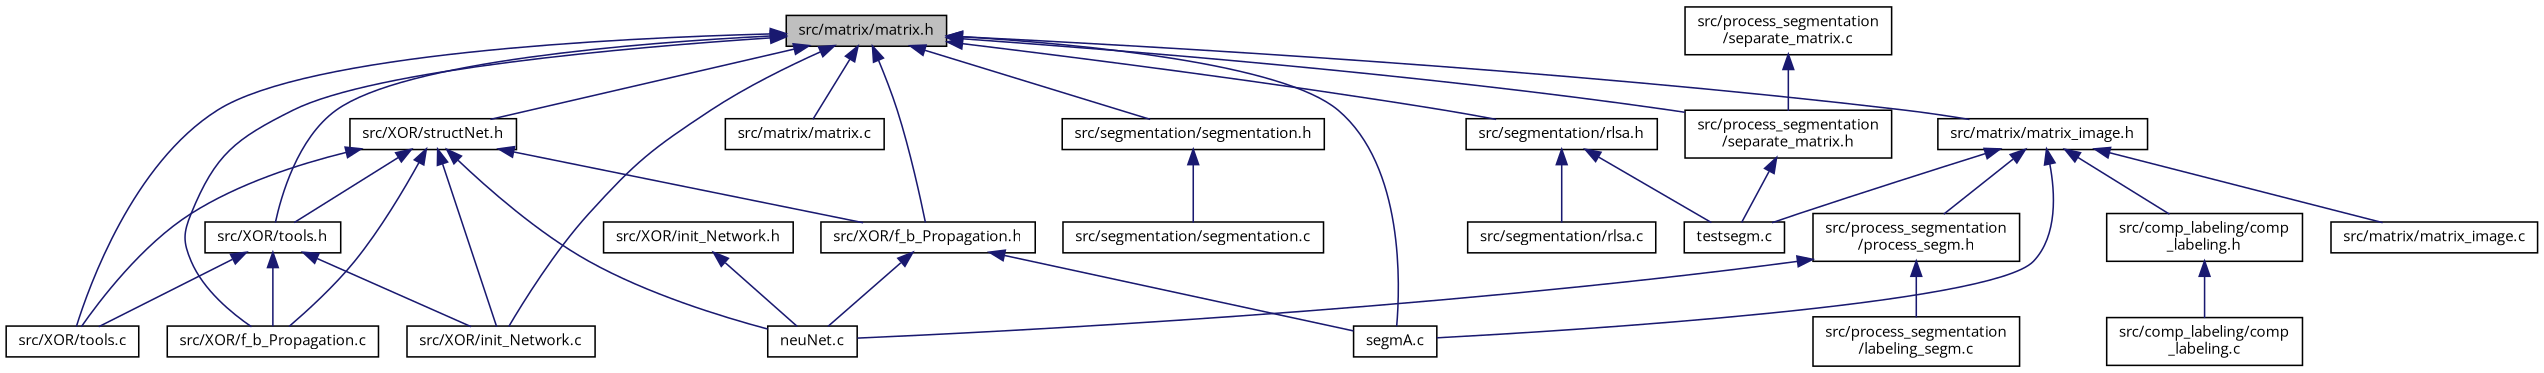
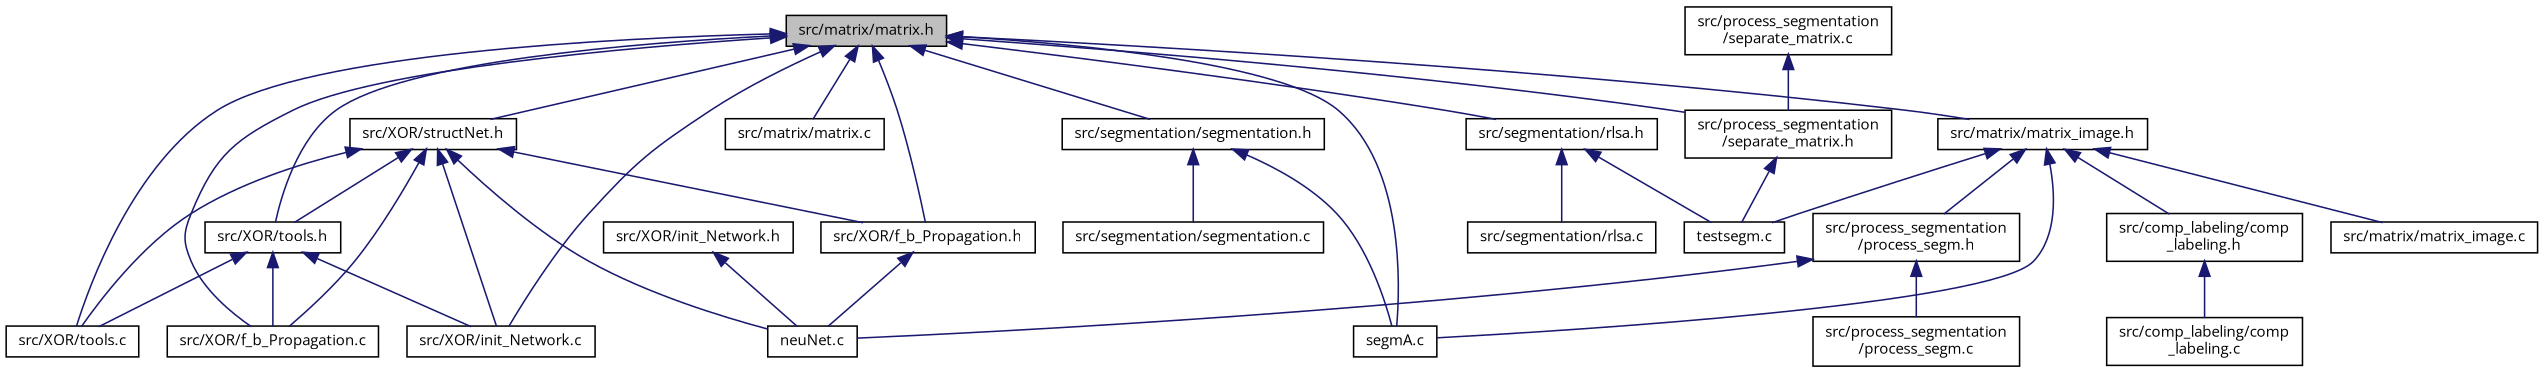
edge "segmA.c" -> "src/XOR/f_b_Propagation.h": now "segmA.c" -> "src/segmentation/segmentation.h"
node "src/process_segmentation /labeling_segm.c": label "src/process_segmentation /labeling_segm.c" -> "src/process_segmentation /process_segm.c"
